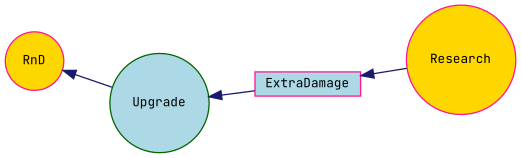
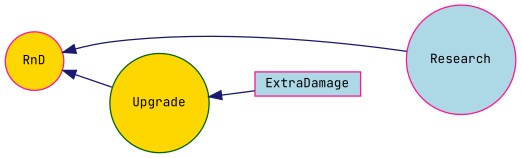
node "Research": fillcolor gold -> lightblue
edge "Research" -> "ExtraDamage": now "Research" -> "RnD"
node "Upgrade": fillcolor lightblue -> gold
